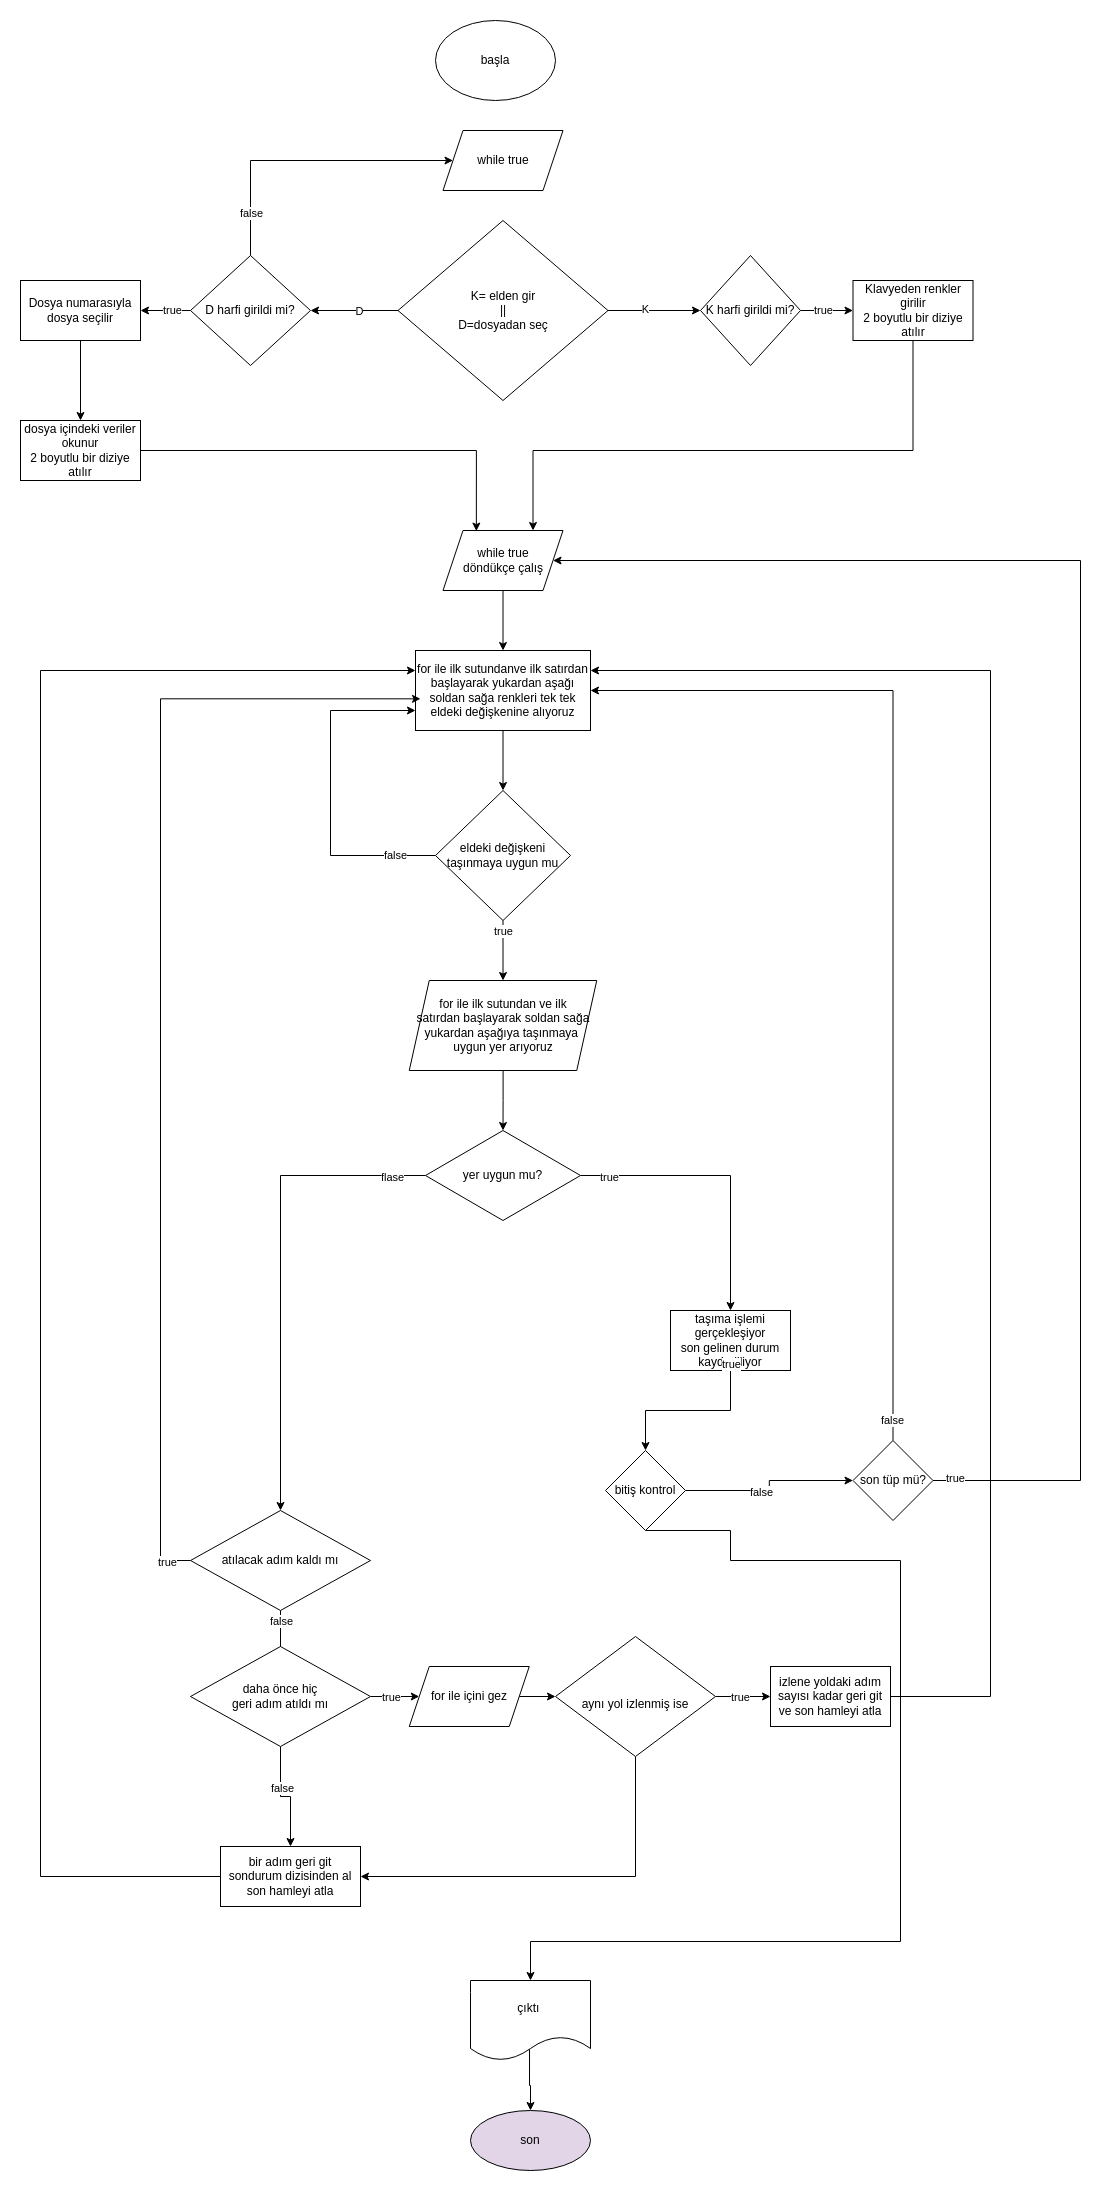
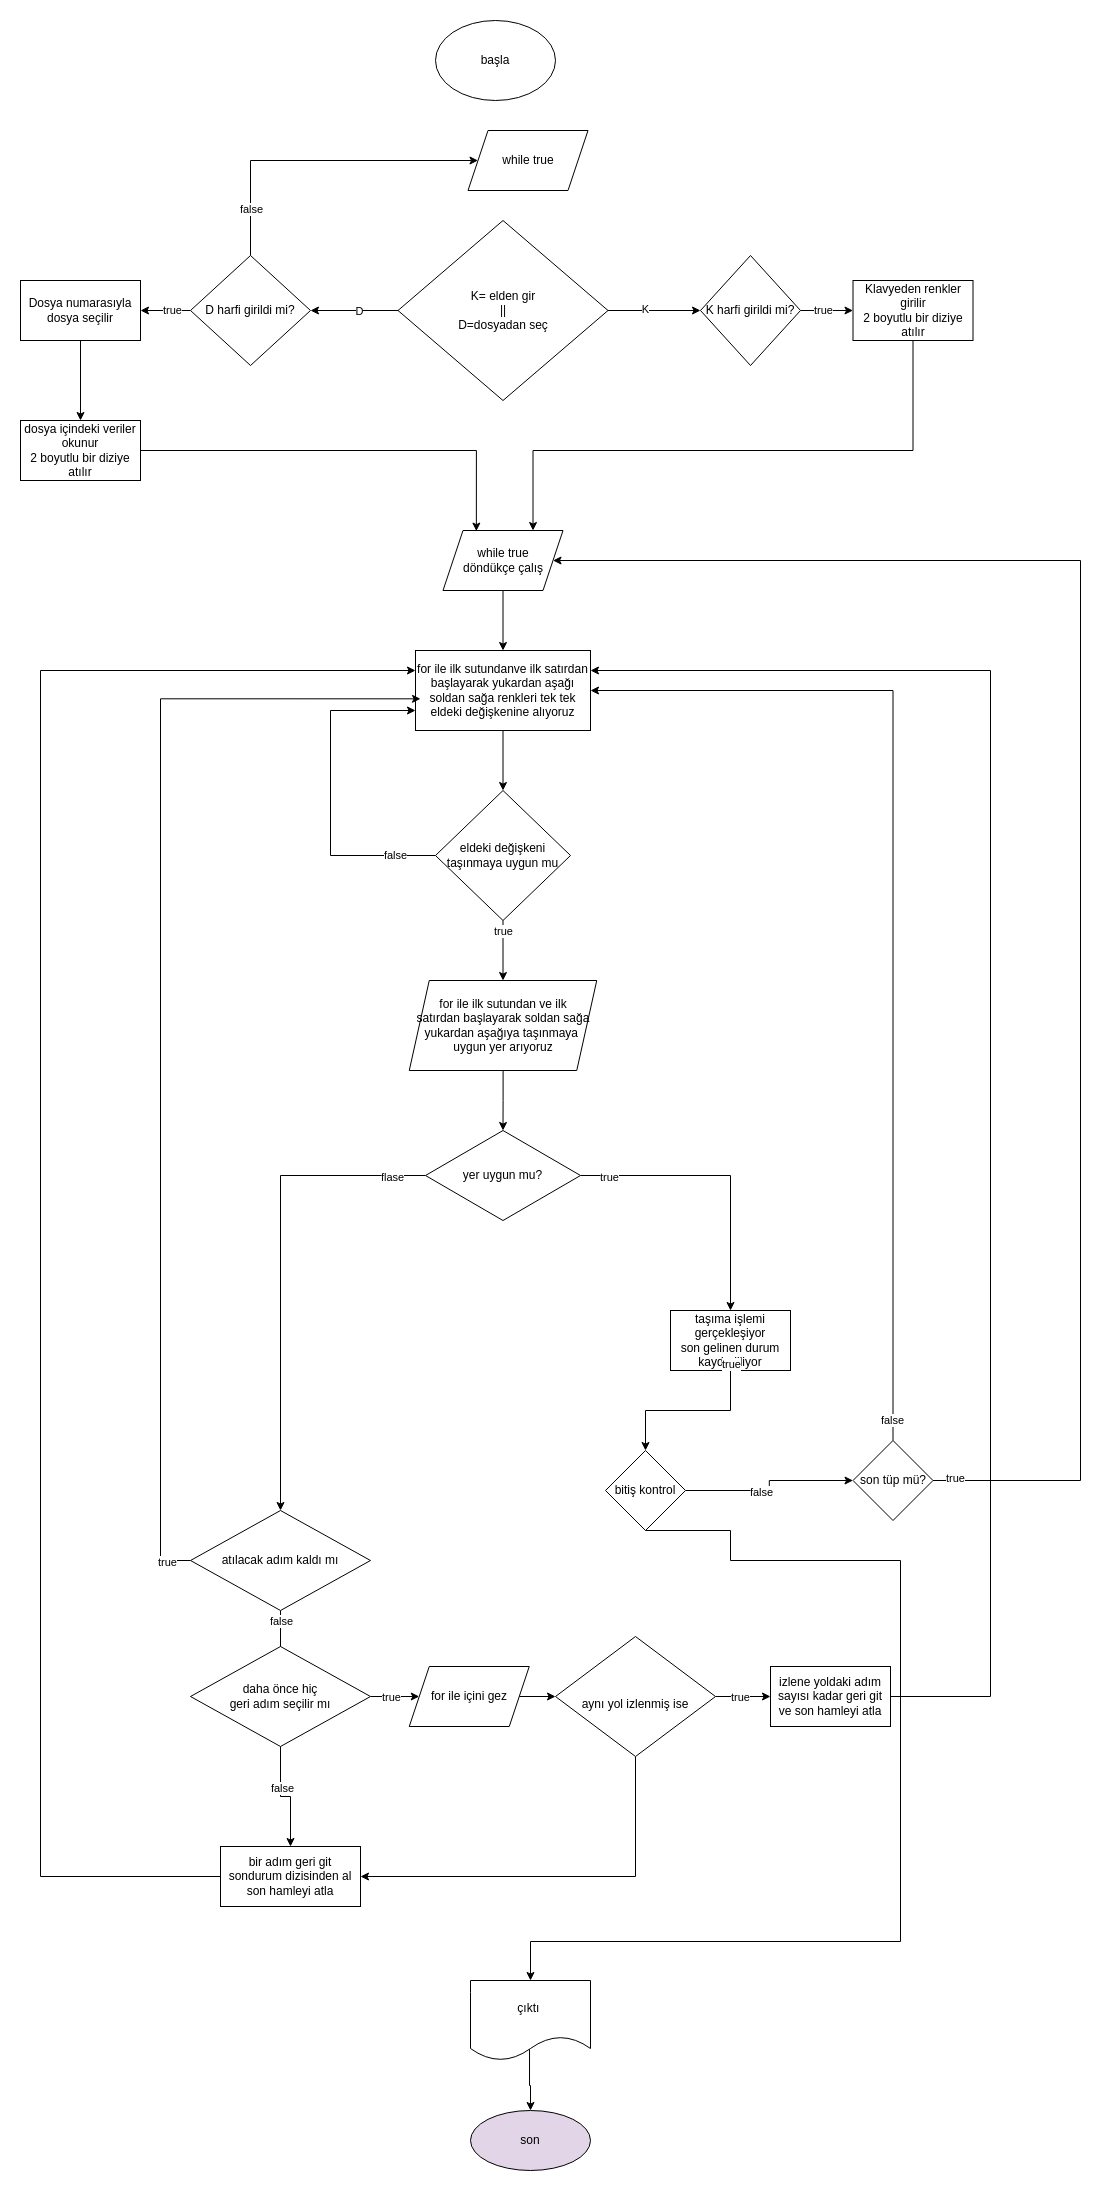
node "while true": moved (503, 161) -> (528, 161)
node "daha önce hiç geri adım atıldı mı": label "daha önce hiç geri adım atıldı mı" -> "daha önce hiç geri adım seçilir mı"
